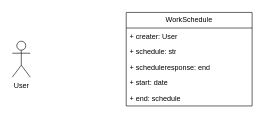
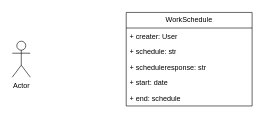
node "+ scheduleresponse: end": label "+ scheduleresponse: end" -> "+ scheduleresponse: str"
node "User": label "User" -> "Actor"
